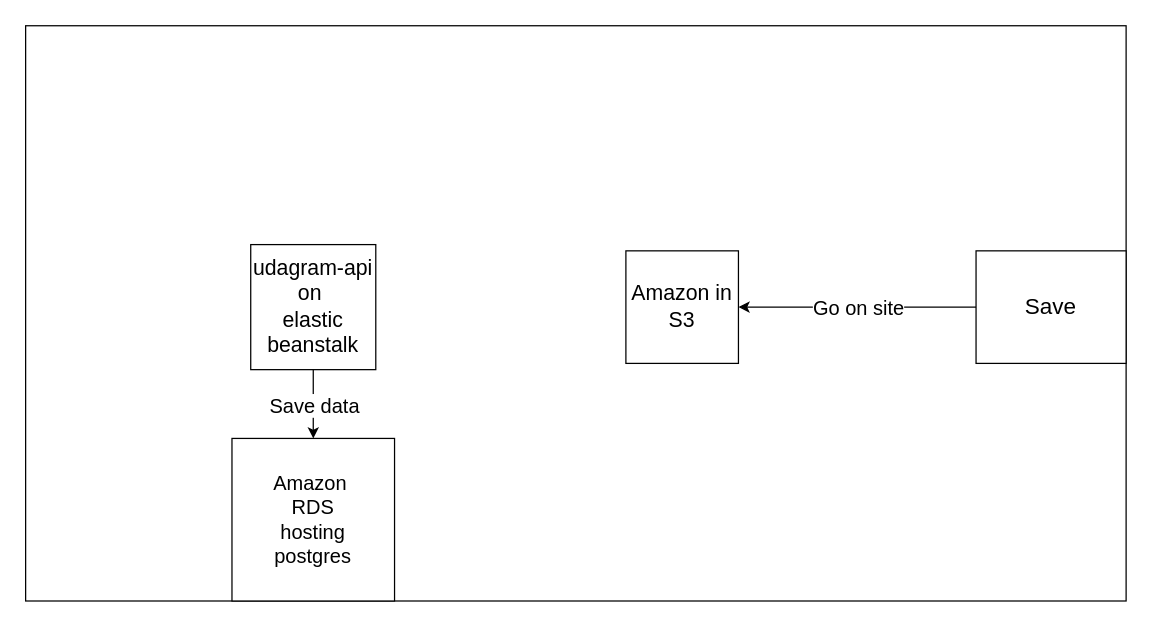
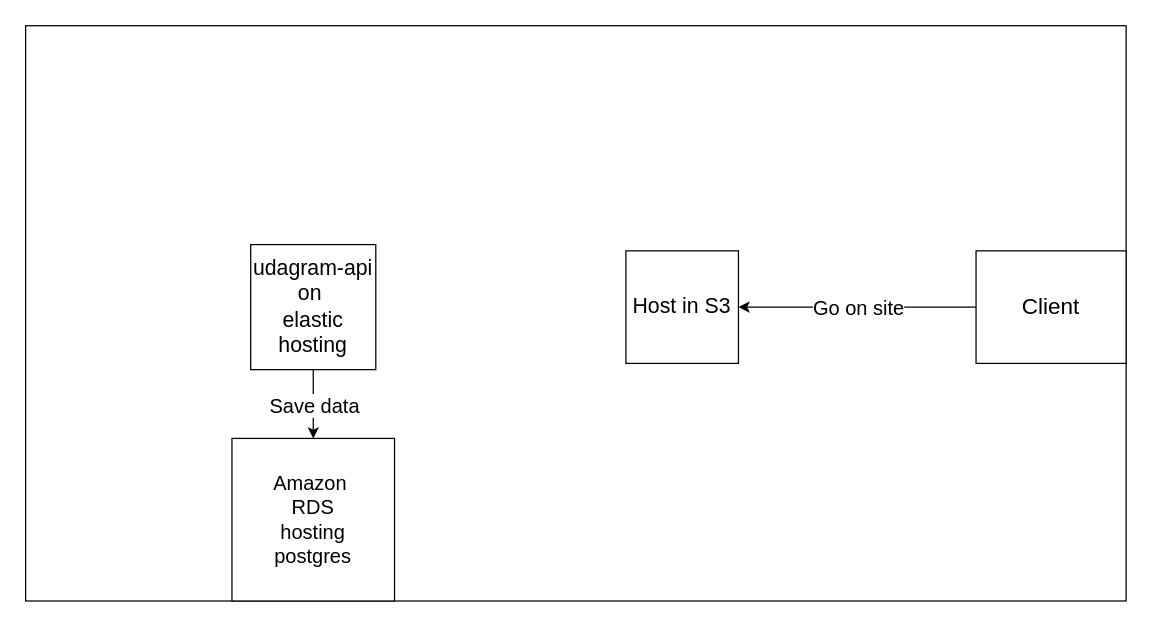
node "udagram-api on elastic beanstalk": label "udagram-api on elastic beanstalk" -> "udagram-api on elastic hosting"
node "Amazon in S3": label "Amazon in S3" -> "Host in S3"
node "Save": label "Save" -> "Client"
